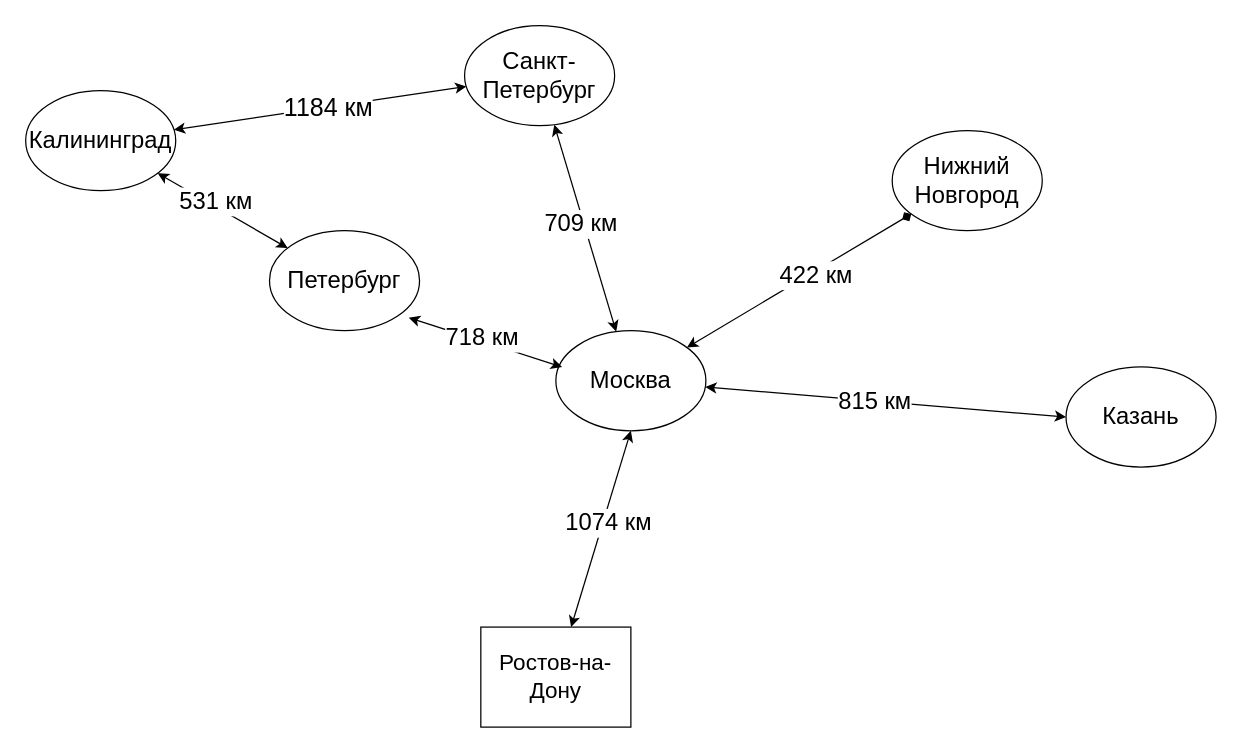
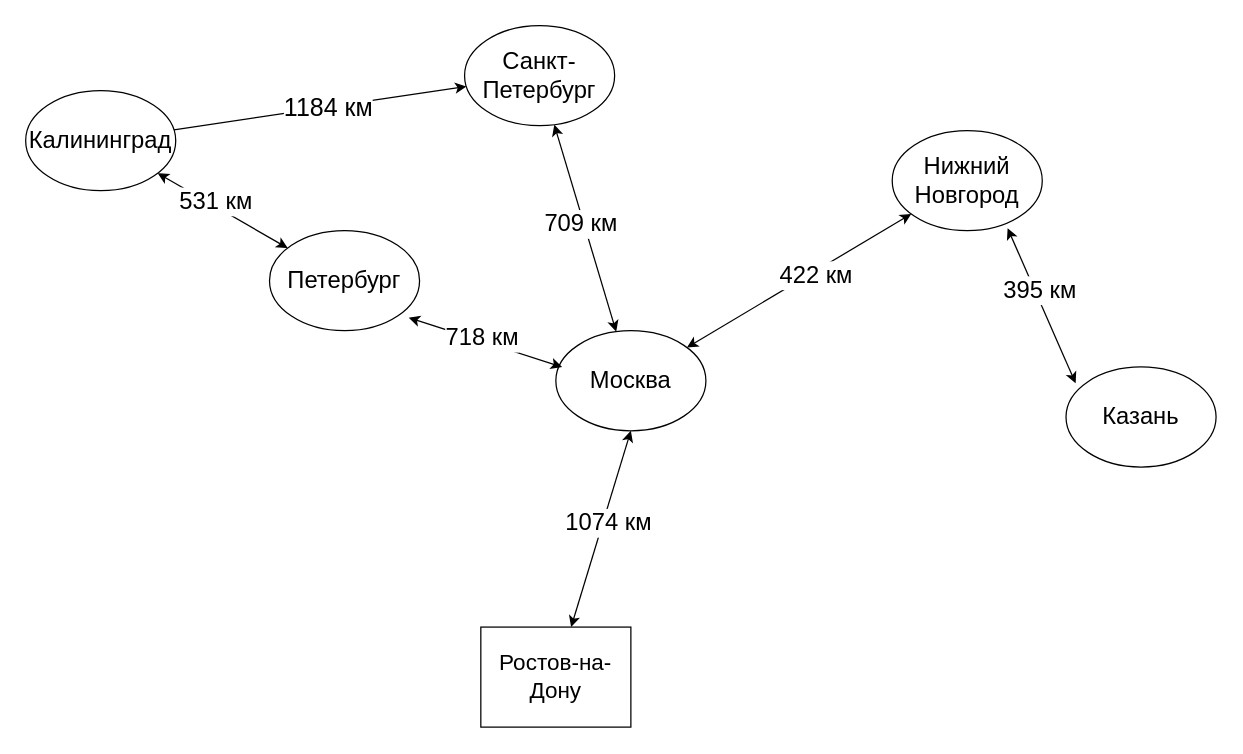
edge "Санкт-Петербург" -- "Калининград": arrowhead classic -> none
edge "Нижний Новгород" -- "Москва": arrowhead diamond -> classic
edge "Нижний Новгород" -- "Казань": added, label "395 км"
edge "Москва" -- "Казань": removed, label "815 км"
